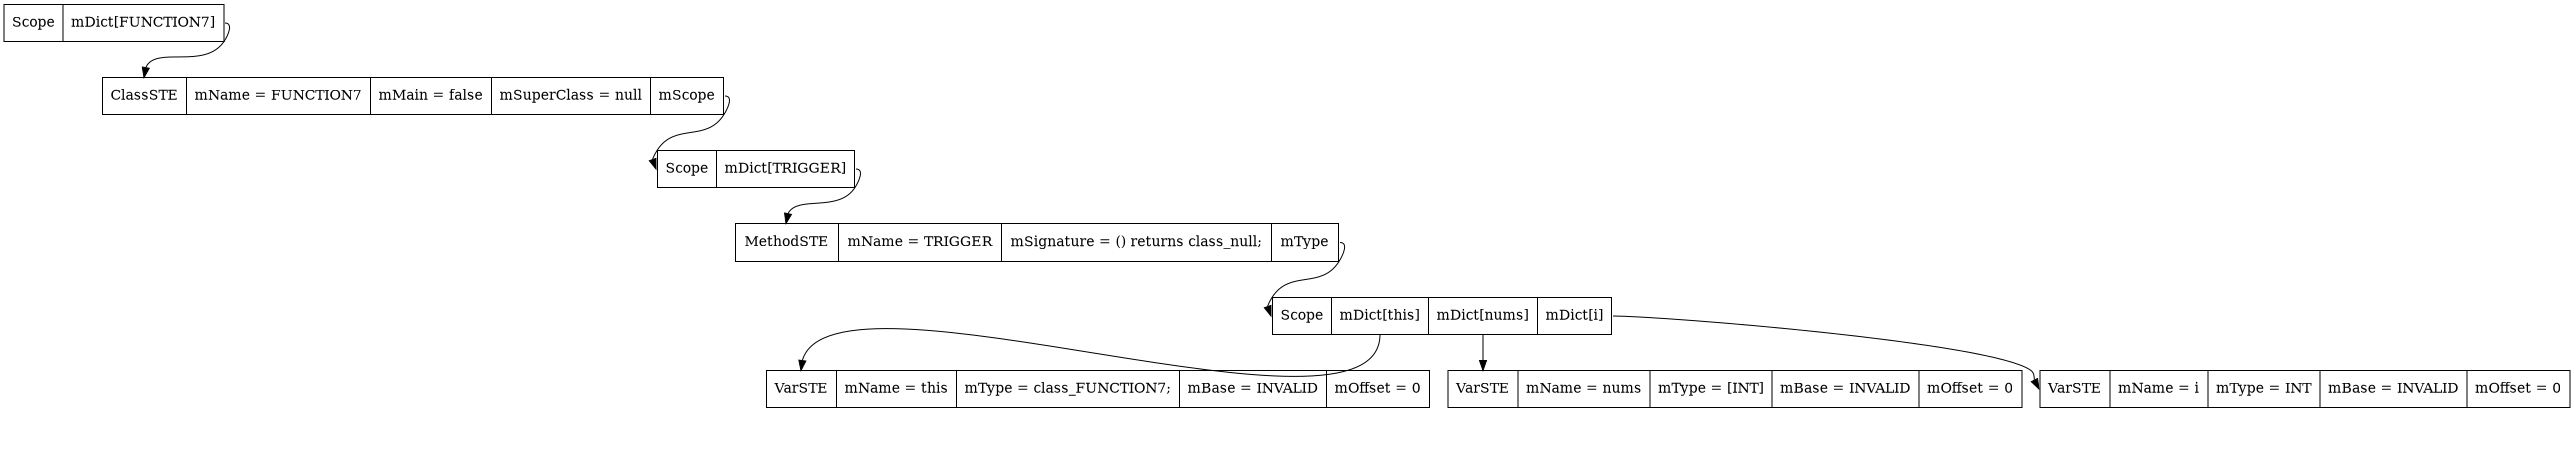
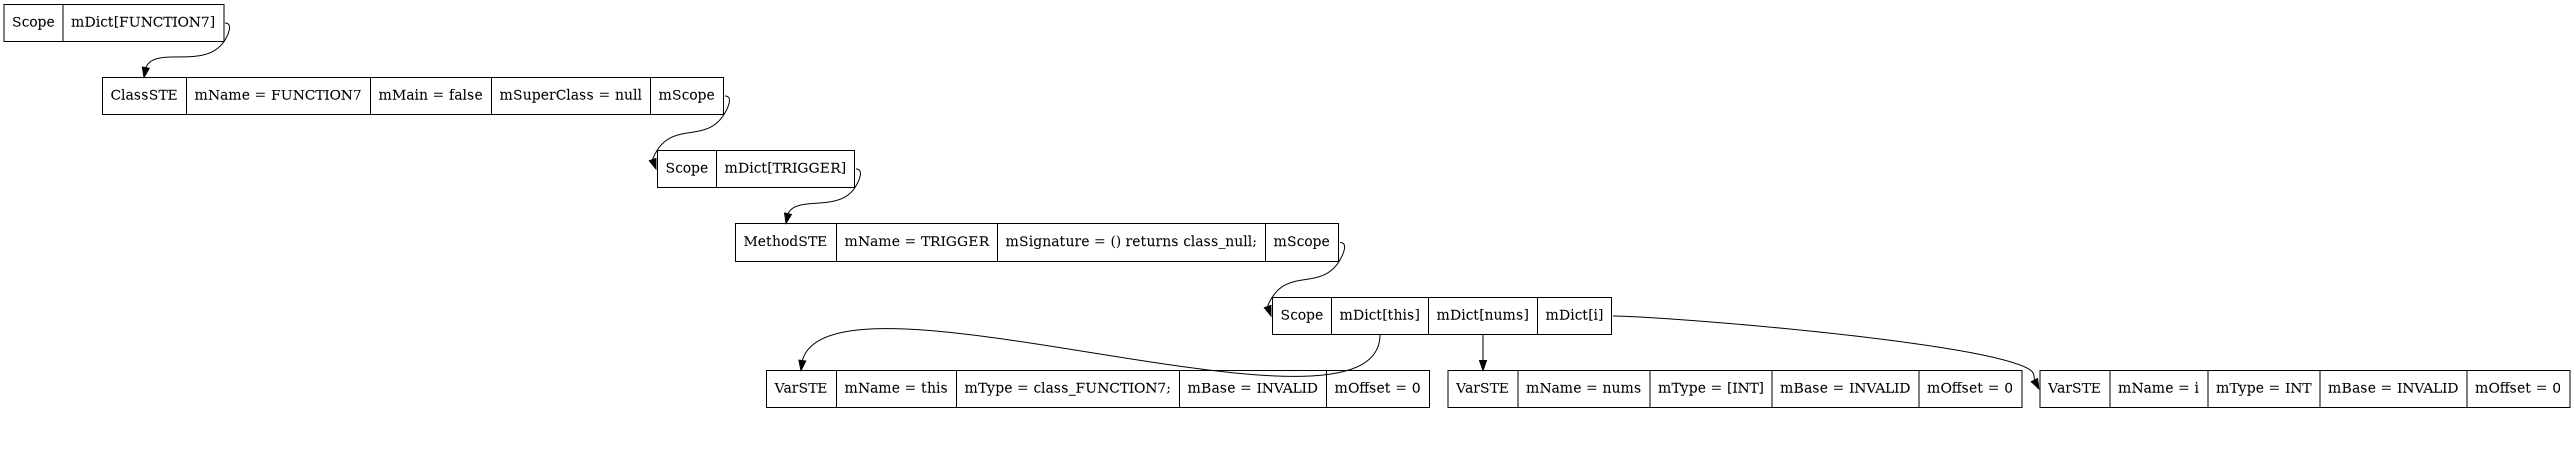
node "MethodSTE": text "mType" -> "mScope"
